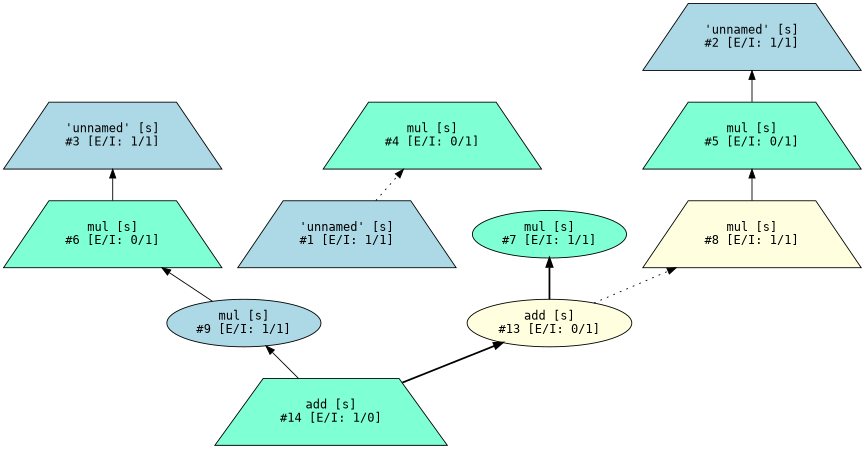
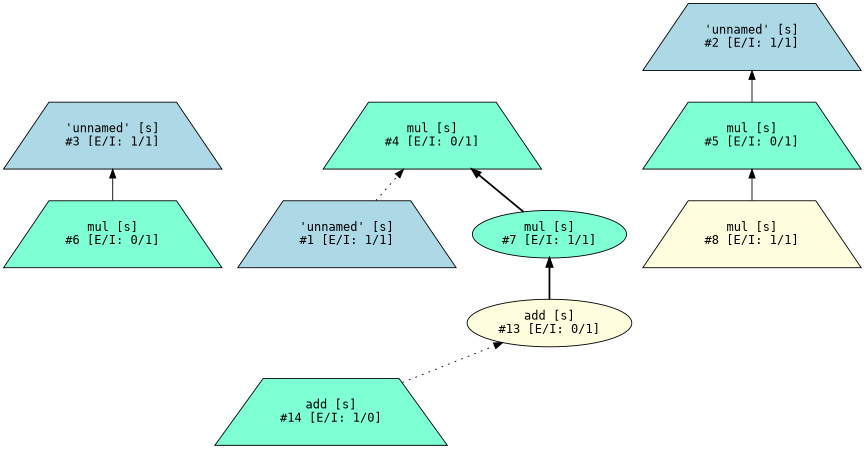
edge "mul [s] #7 [E/I: 1/1]" -> "mul [s] #4 [E/I: 0/1]": added
edge "add [s] #13 [E/I: 0/1]" -> "mul [s] #8 [E/I: 1/1]": removed
node "mul [s] #9 [E/I: 1/1]": removed
edge "add [s] #14 [E/I: 1/0]" -> "add [s] #13 [E/I: 0/1]": style bold -> dotted
